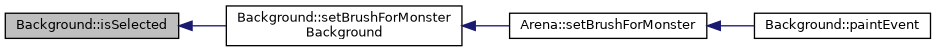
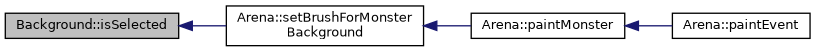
node "Background::setBrushForMonster Background": label "Background::setBrushForMonster Background" -> "Arena::setBrushForMonster Background"
node "Arena::setBrushForMonster": label "Arena::setBrushForMonster" -> "Arena::paintMonster"
node "Background::paintEvent": label "Background::paintEvent" -> "Arena::paintEvent"
